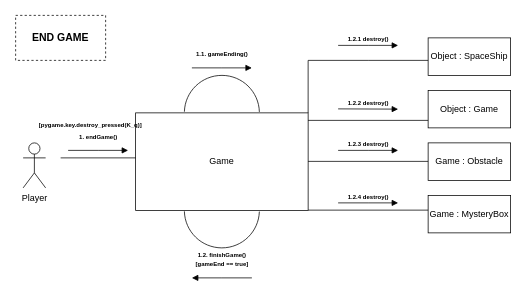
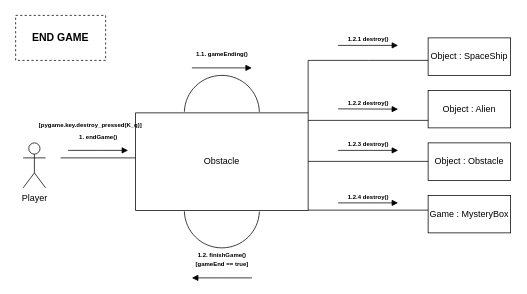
node "Object : Game": label "Object : Game" -> "Object : Alien"
node "Game": label "Game" -> "Obstacle"
node "Game : Obstacle": label "Game : Obstacle" -> "Object : Obstacle"
